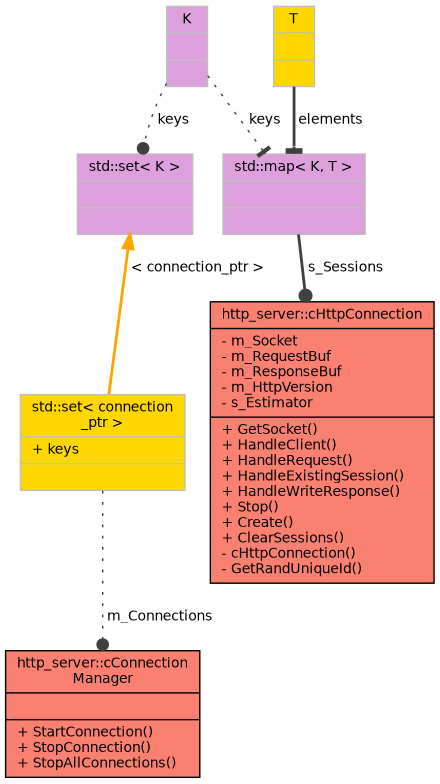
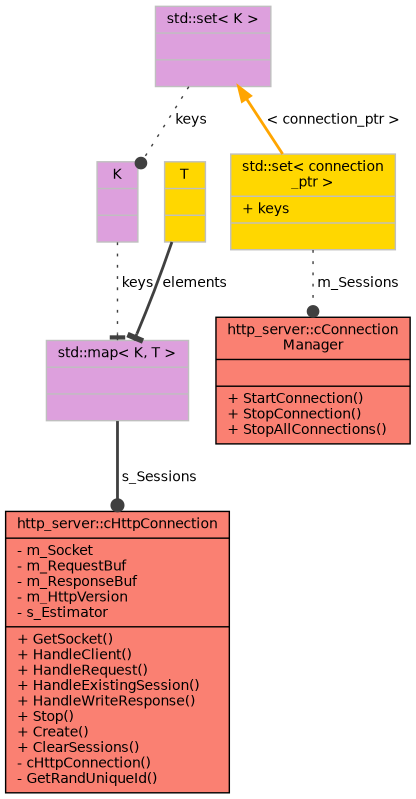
edge "K" -> "std::set< K >": reversed
edge "std::set< connection" -> "http_server::cConnection": label " m_Connections" -> " m_Sessions"
